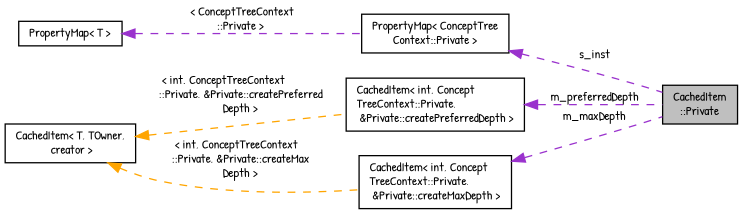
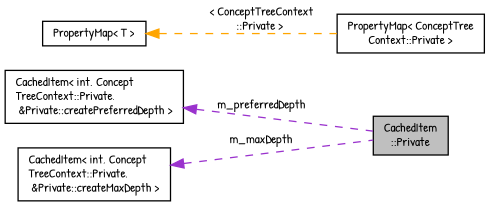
edge "PropertyMap< ConceptTree Context::Private >" -> "PropertyMap< T >": color darkorchid3 -> orange
edge "CachedItem ::Private" -> "PropertyMap< ConceptTree Context::Private >": removed, label "s_inst"
node "CachedItem< T, TOwner, creator >": removed
